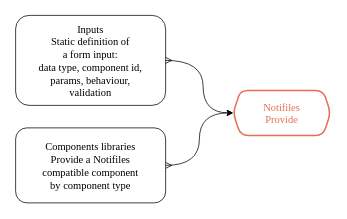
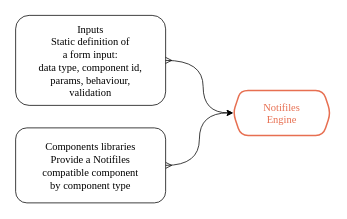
node "Notifiles Provide": label "Notifiles Provide" -> "Notifiles Engine"
